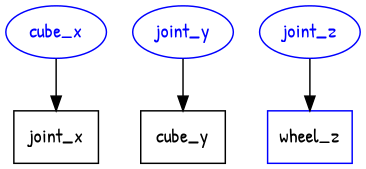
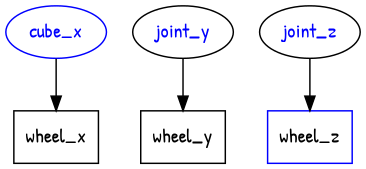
node "joint_y": color blue -> black
node "joint_z": color blue -> black
node "joint_x": label "joint_x" -> "wheel_x"
node "cube_y": label "cube_y" -> "wheel_y"
